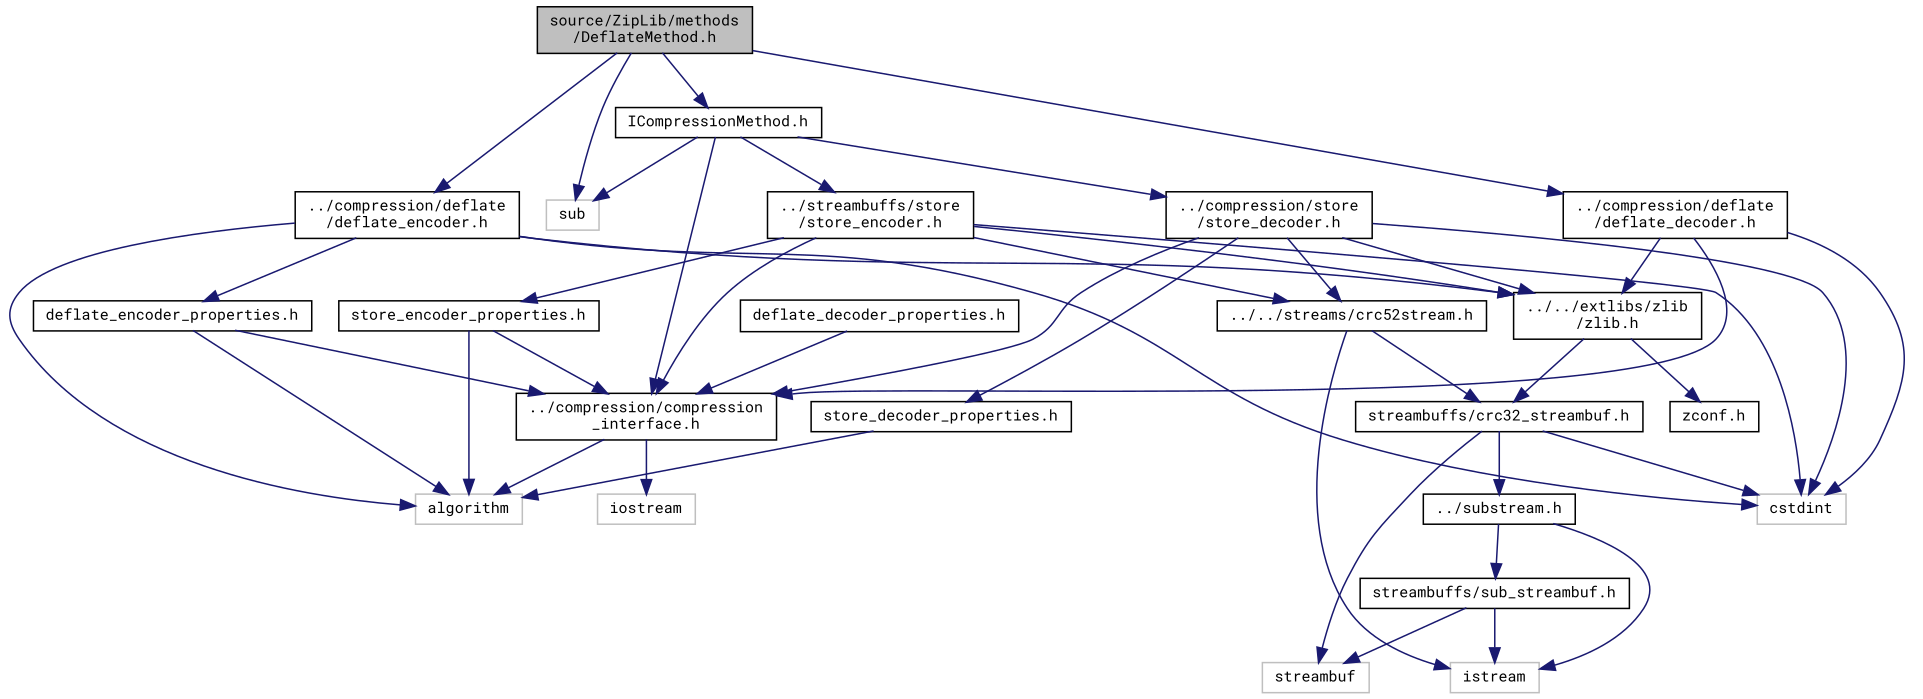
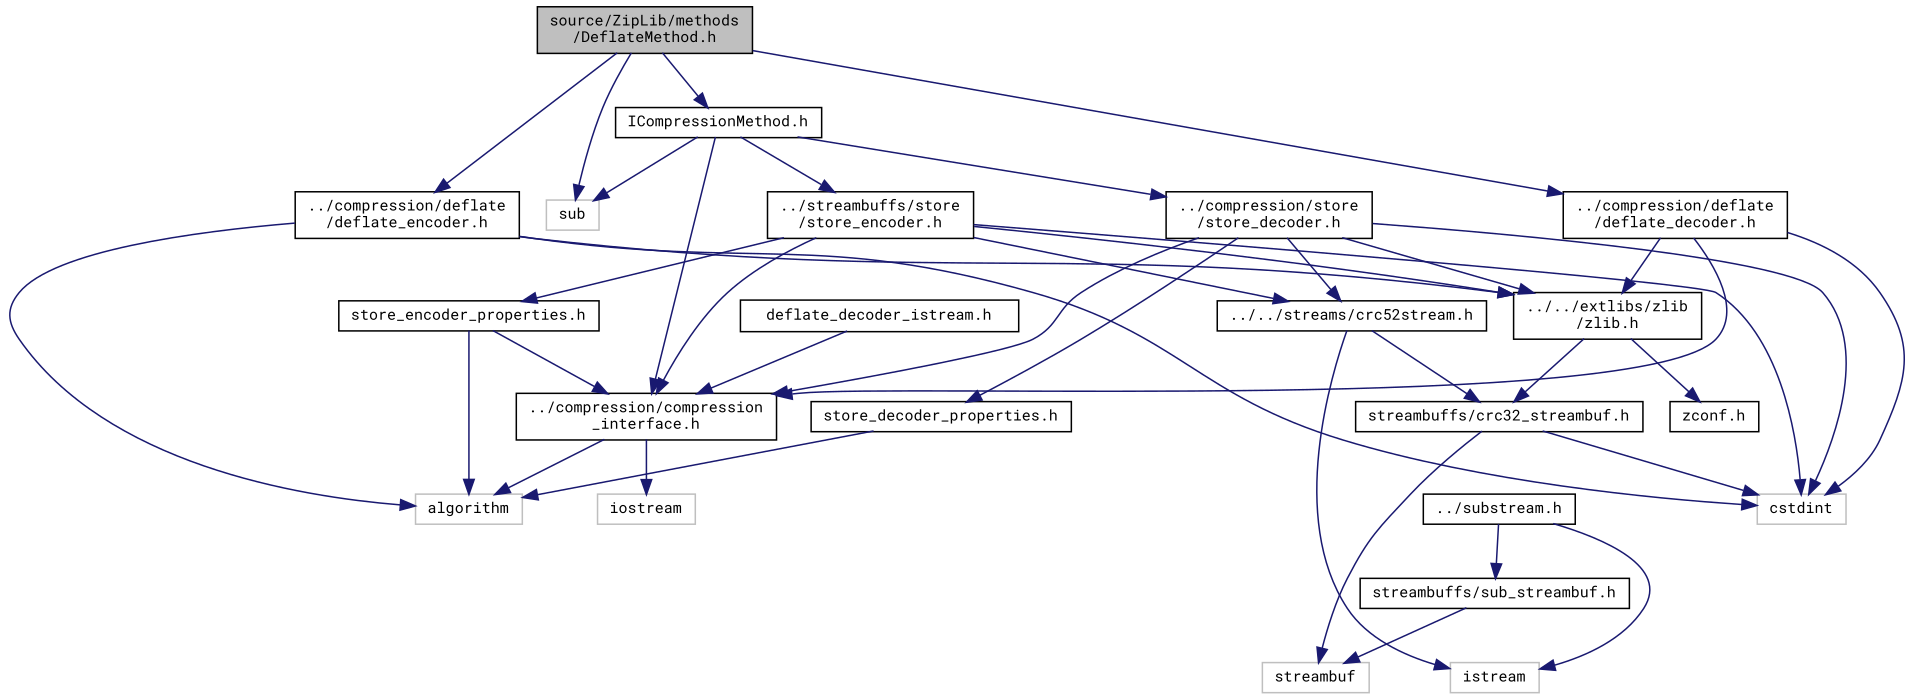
node "deflate_encoder_properties.h": removed
node "deflate_decoder_properties.h": label "deflate_decoder_properties.h" -> "deflate_decoder_istream.h"
edge "streambuffs/crc32_streambuf.h" -> "../substream.h": removed
edge "streambuffs/sub_streambuf.h" -> "istream": removed
